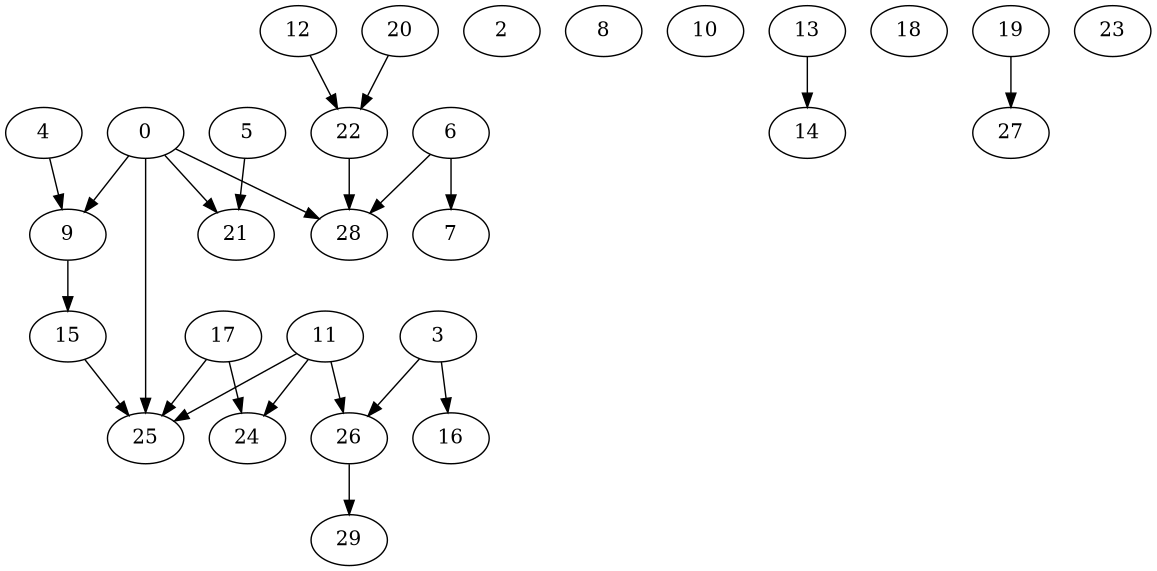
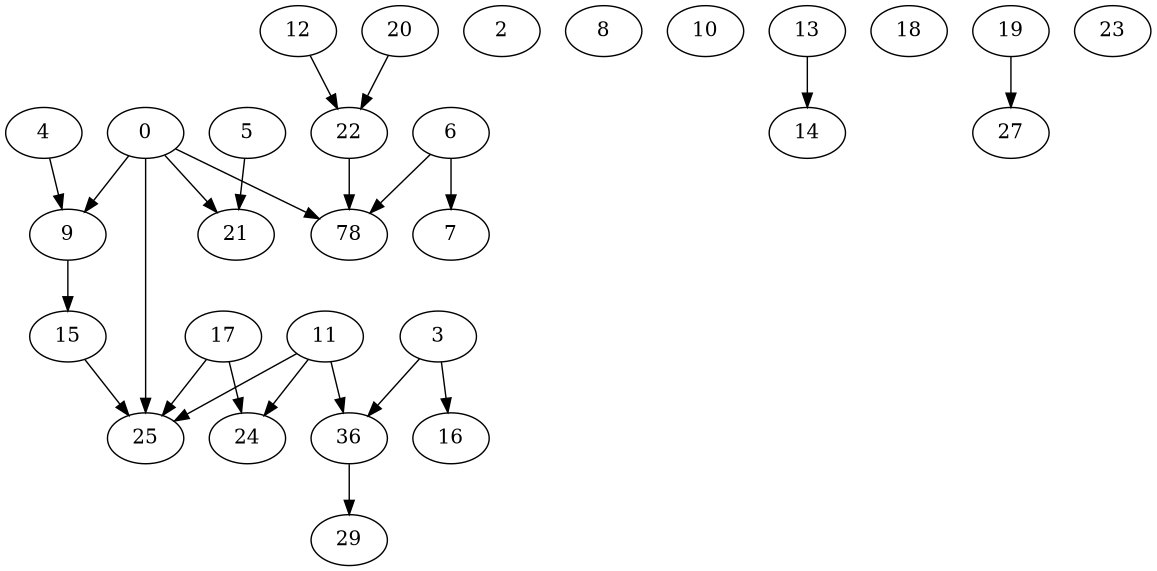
node "28": label "28" -> "78"
node "26": label "26" -> "36"
